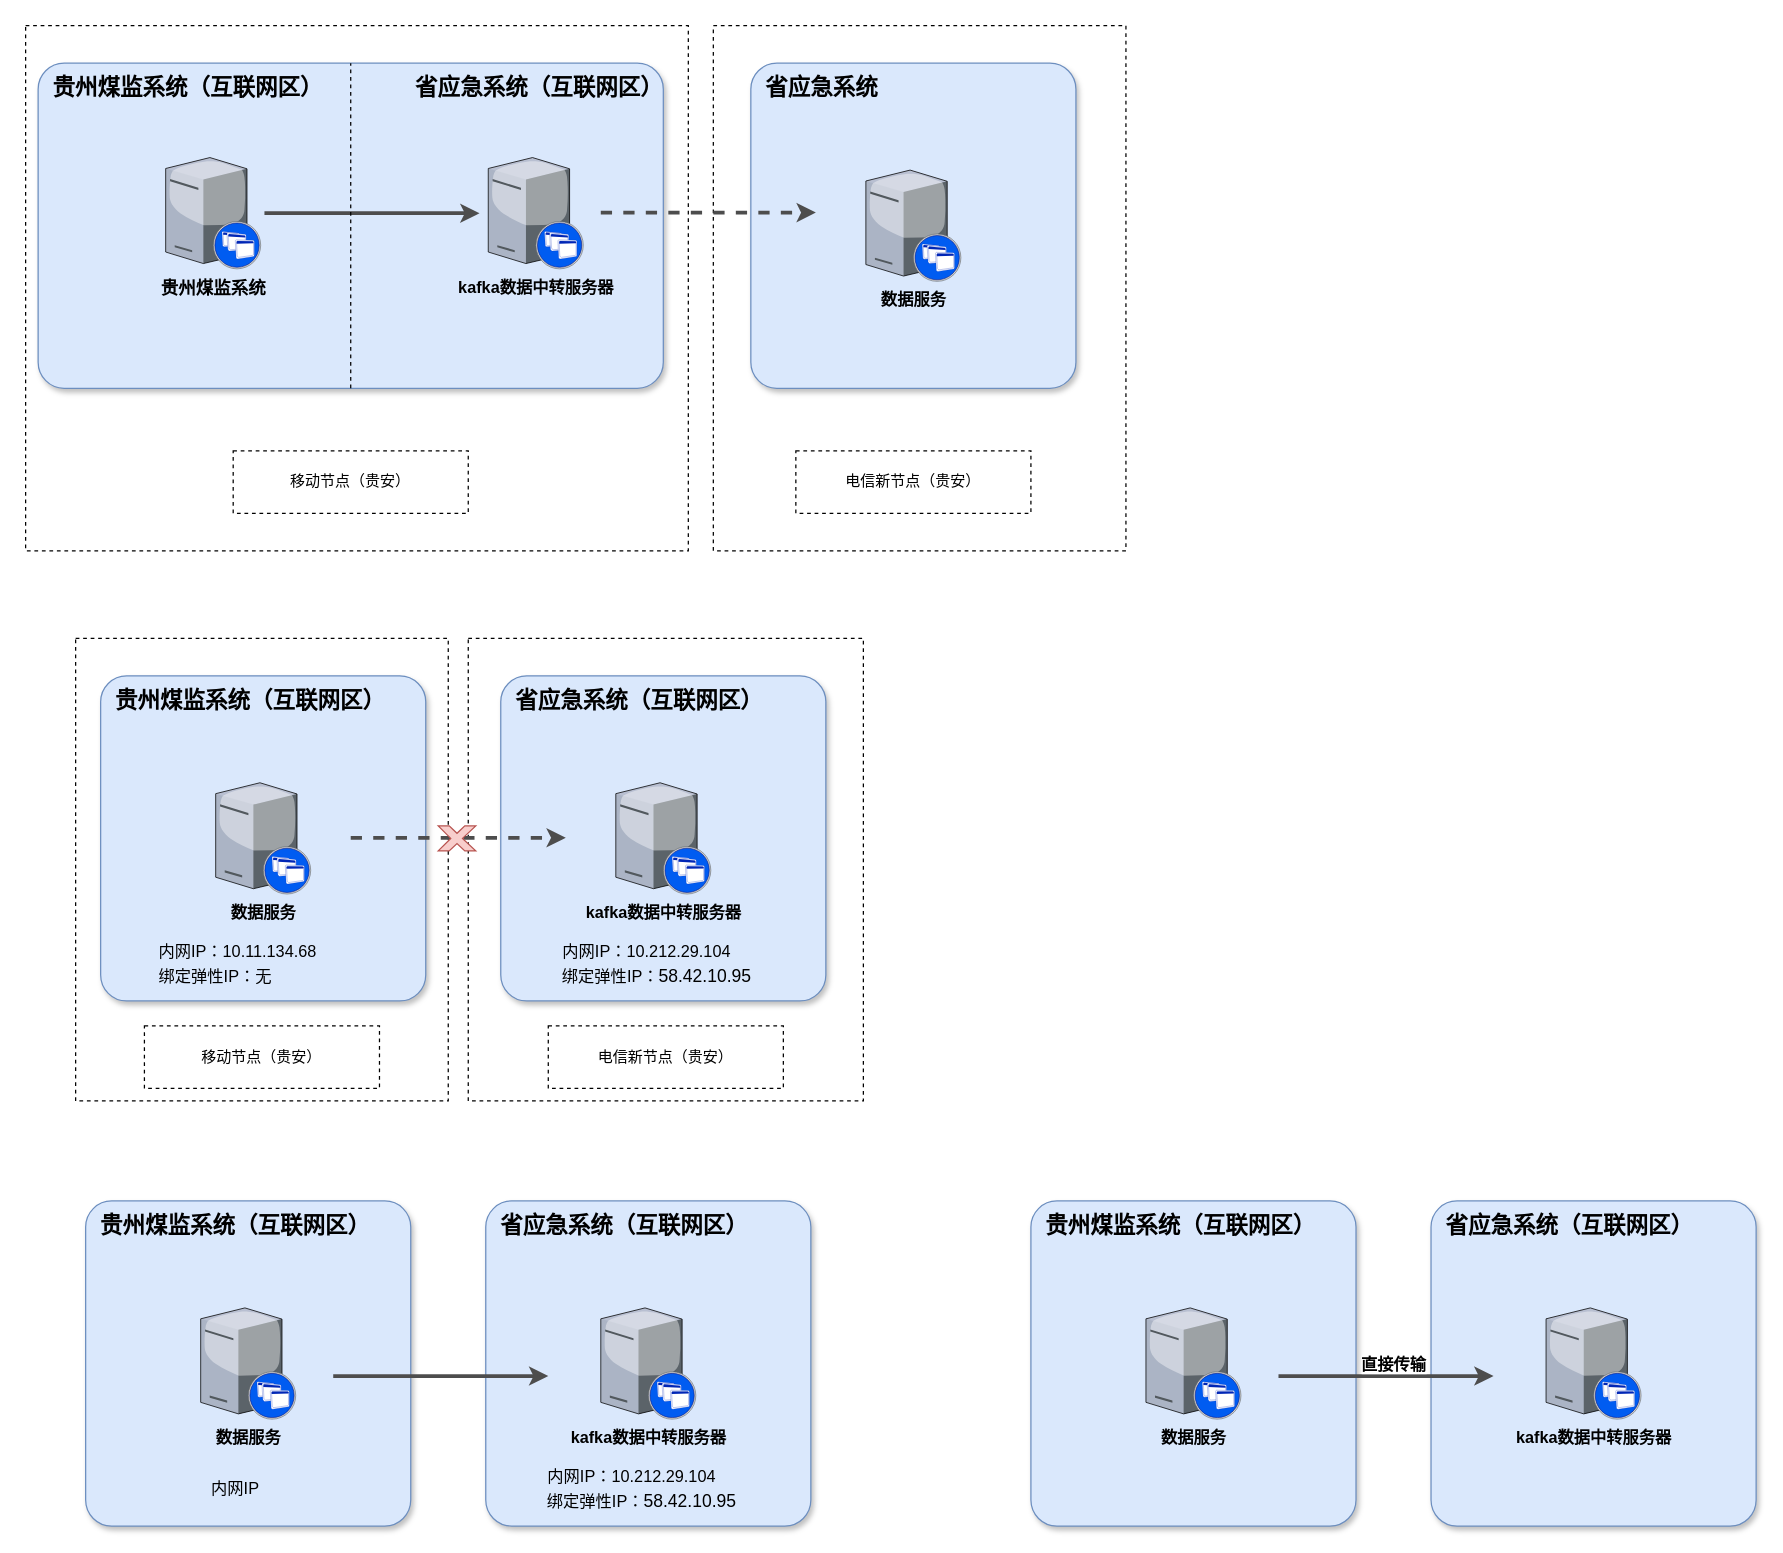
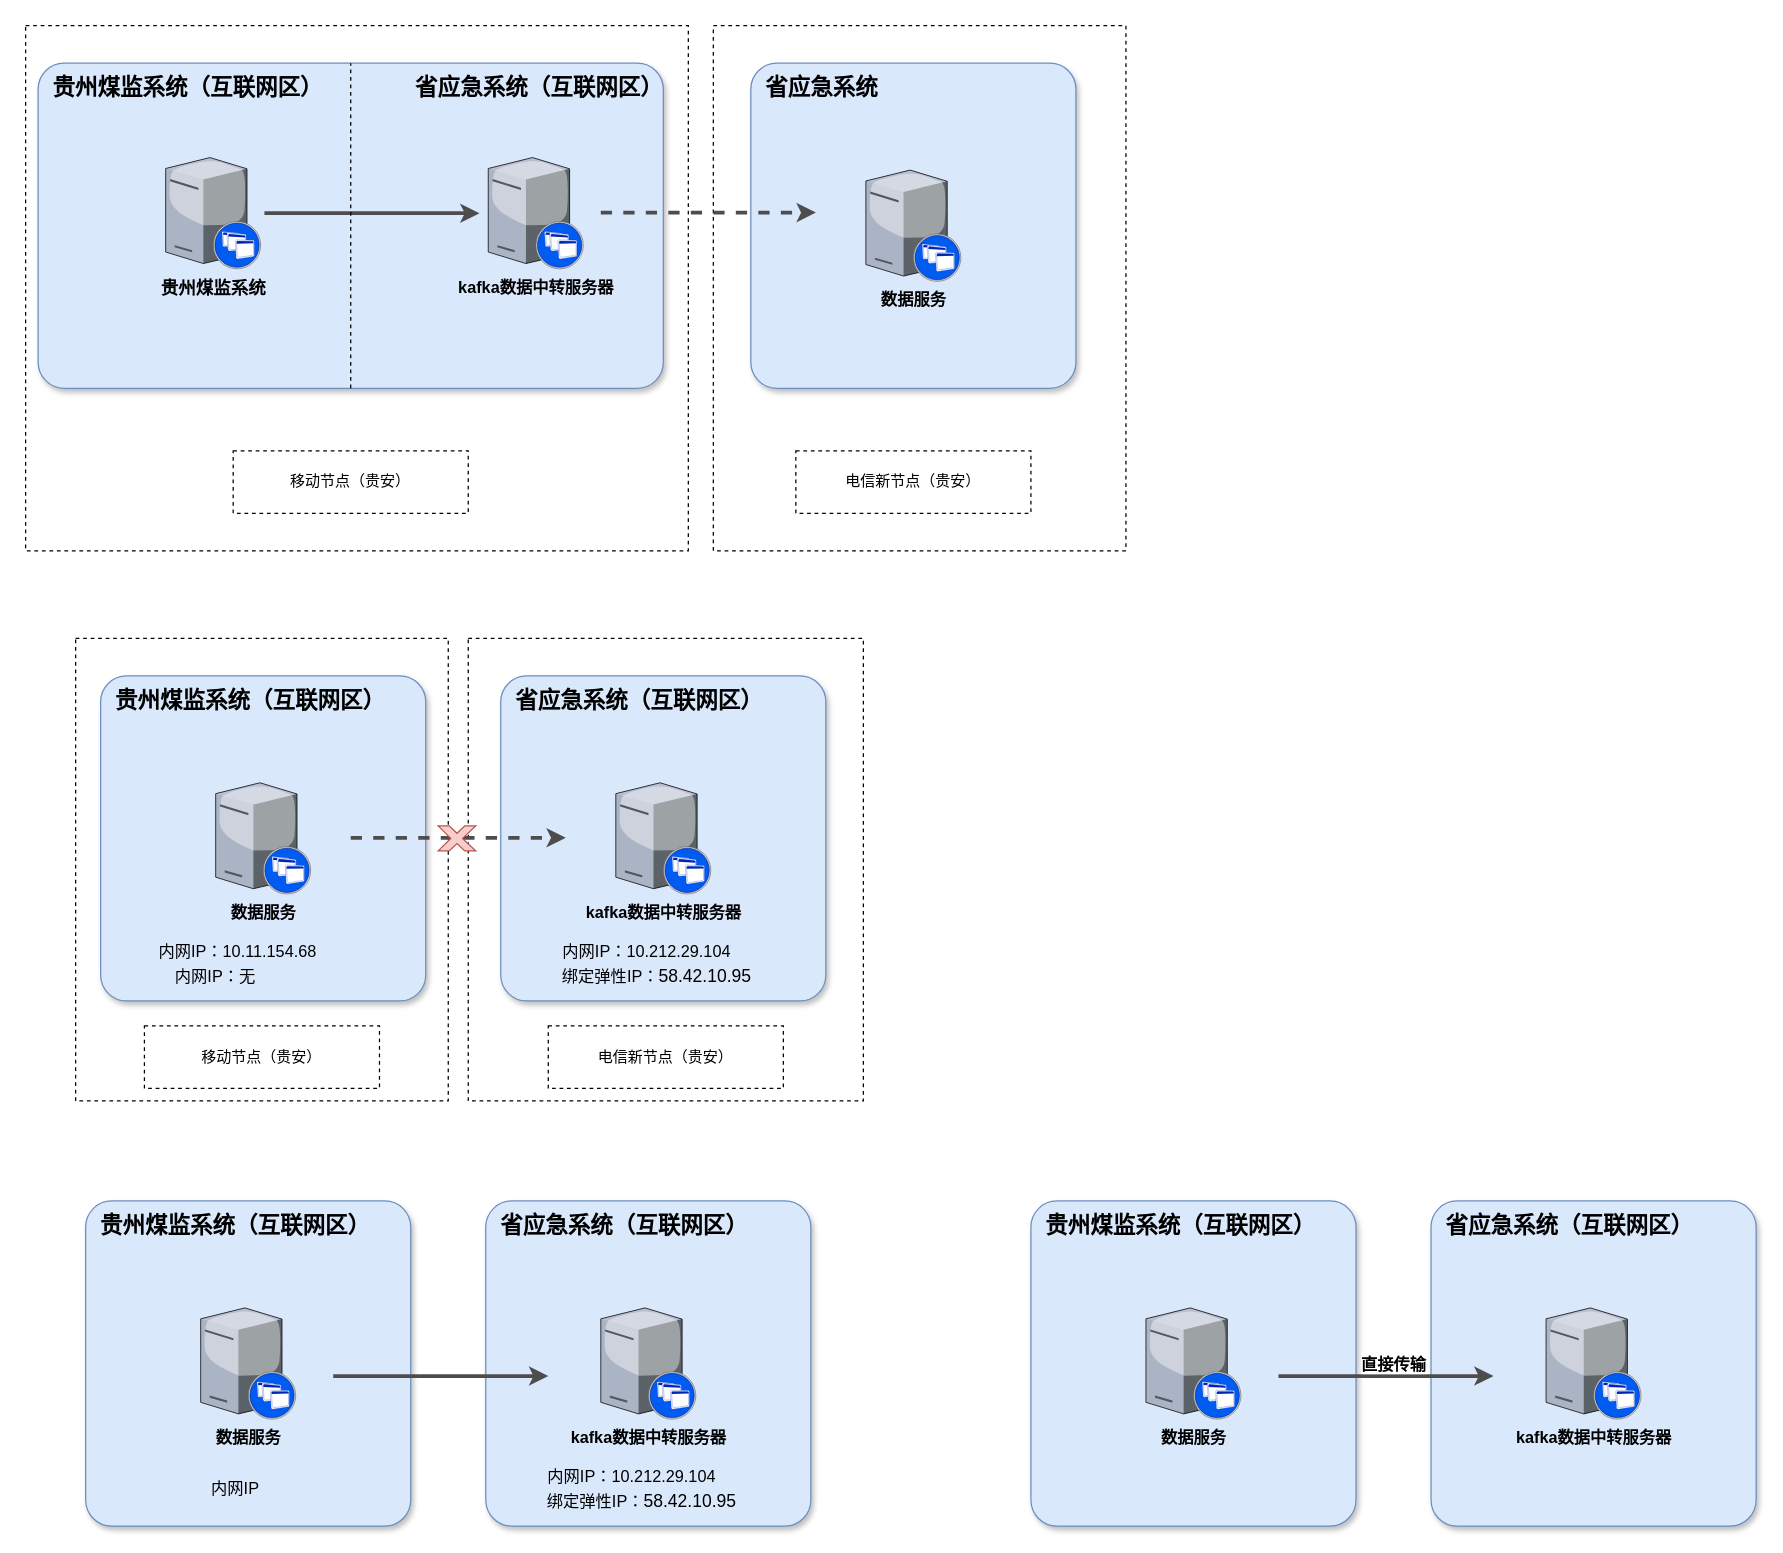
node "内网IP：10.11.134.68": label "内网IP：10.11.134.68" -> "内网IP：10.11.154.68"
node "绑定弹性IP：无": label "绑定弹性IP：无" -> "内网IP：无"
